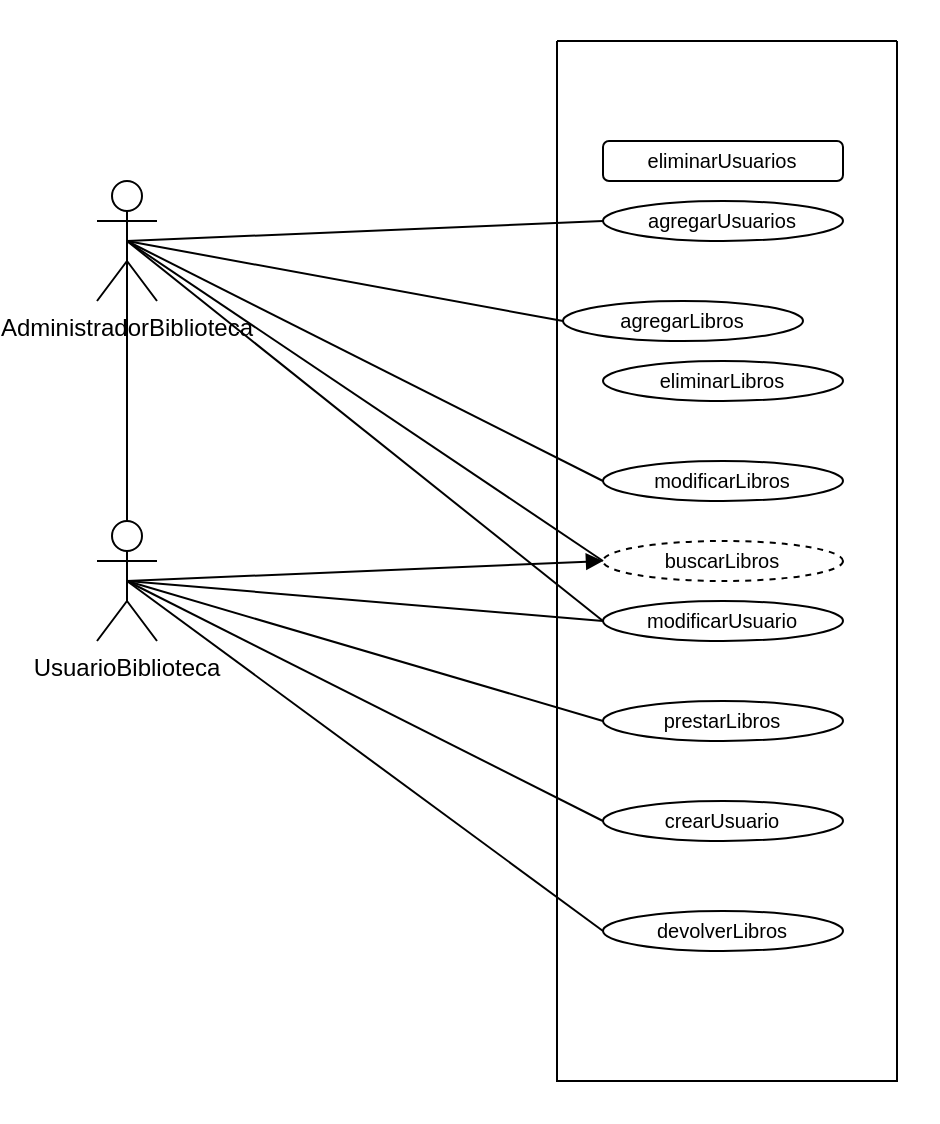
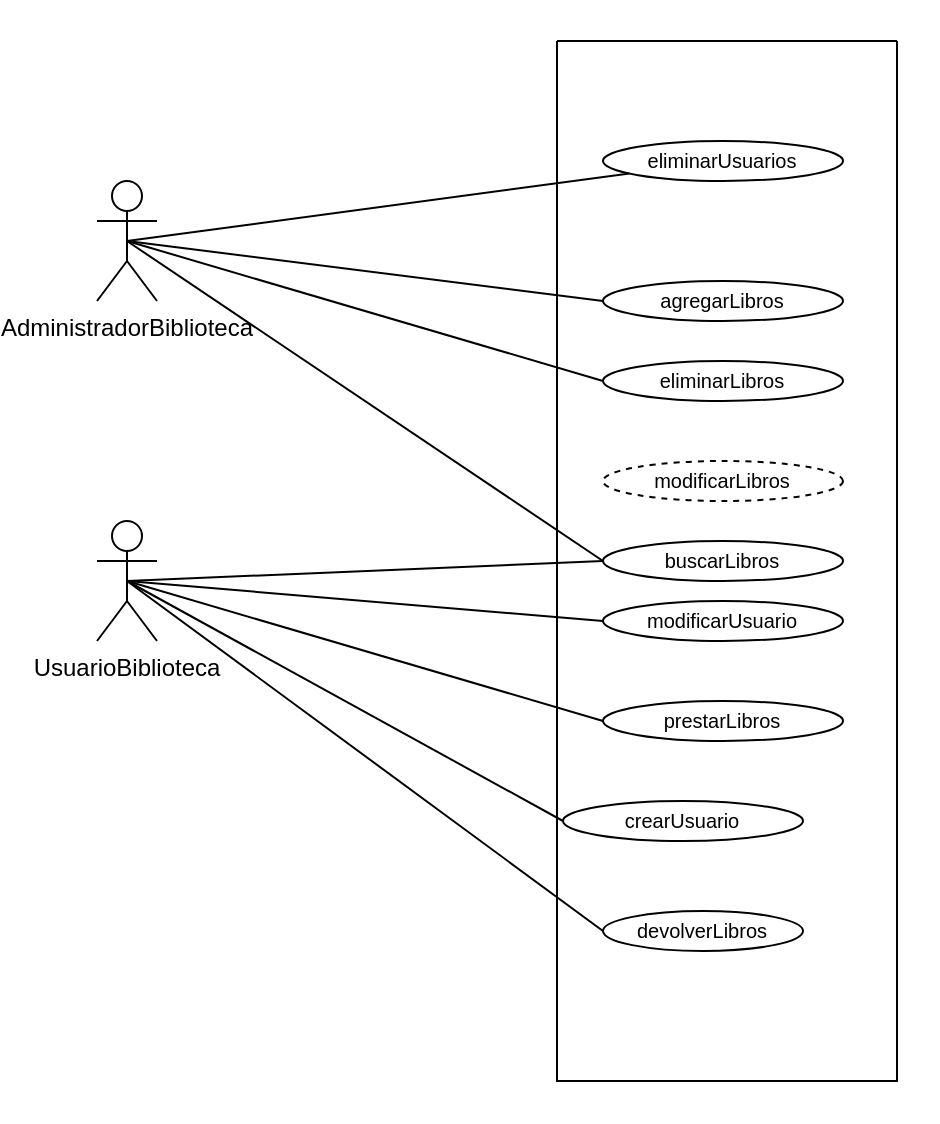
node "eliminarUsuarios": shape rounded rectangle -> ellipse
node "agregarUsuarios": removed
edge "agregarUsuarios" -- "AdministradorBiblioteca": removed
node "agregarLibros": moved (683, 321) -> (723, 301)
edge "AdministradorBiblioteca" -- "modificarLibros": removed
edge "AdministradorBiblioteca" -- "UsuarioBiblioteca": now "AdministradorBiblioteca" -- "eliminarLibros"
edge "AdministradorBiblioteca" -- "modificarUsuario": now "AdministradorBiblioteca" -- "eliminarUsuarios"
node "modificarLibros": style solid -> dashed
node "buscarLibros": style dashed -> solid
edge "UsuarioBiblioteca" -> "buscarLibros": arrowhead block -> none
node "crearUsuario": moved (723, 821) -> (683, 821)
node "devolverLibros": size 240x40 -> 200x40
